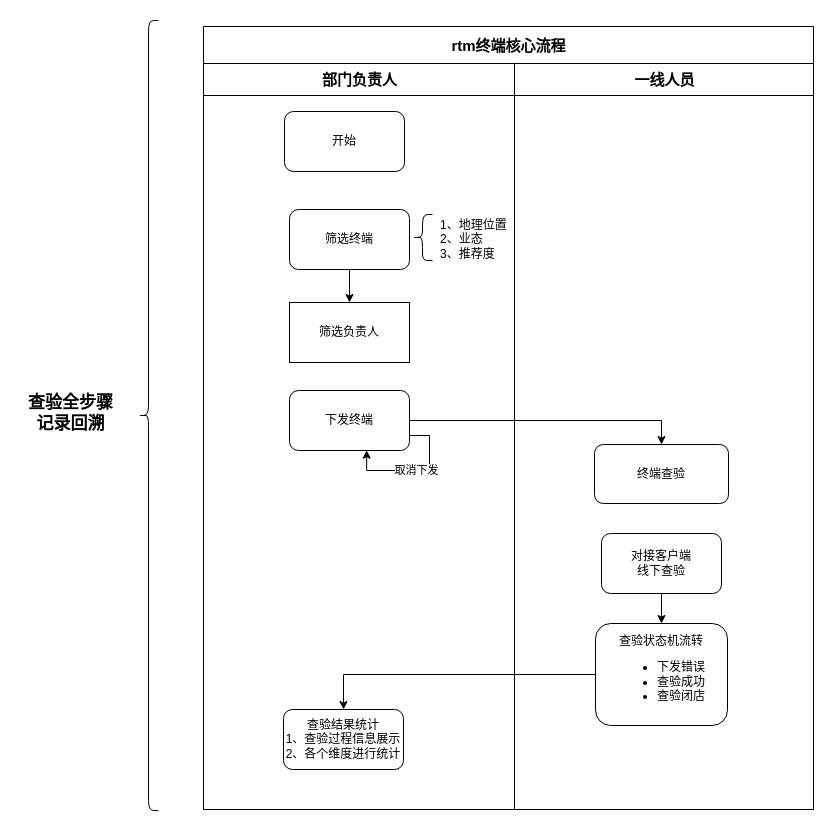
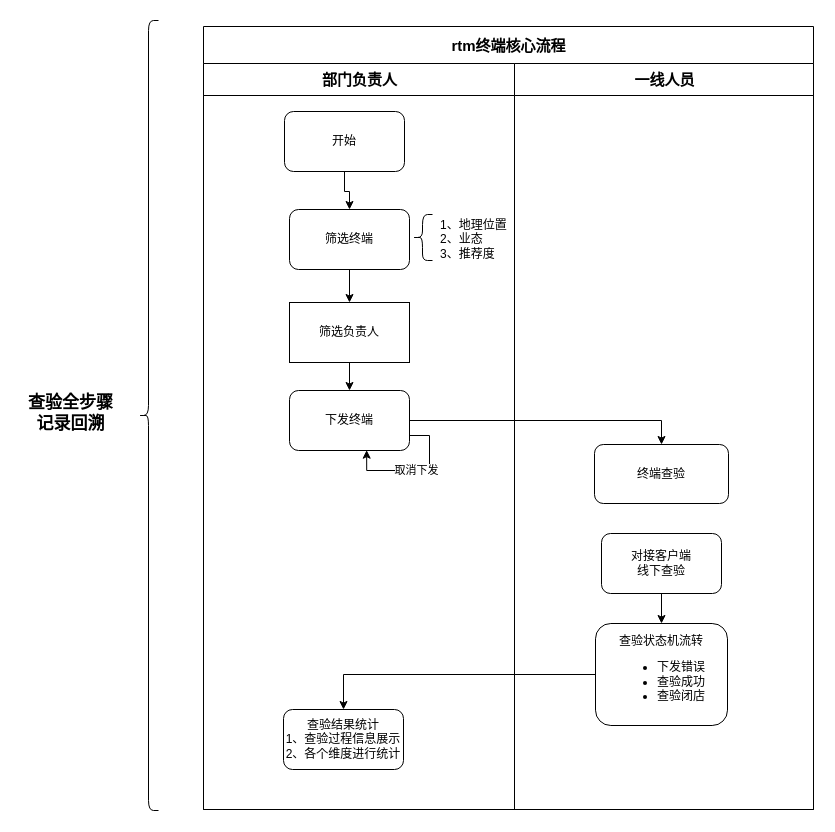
edge "开始" -> "筛选终端": added
edge "筛选负责人" -> "下发终端": added
